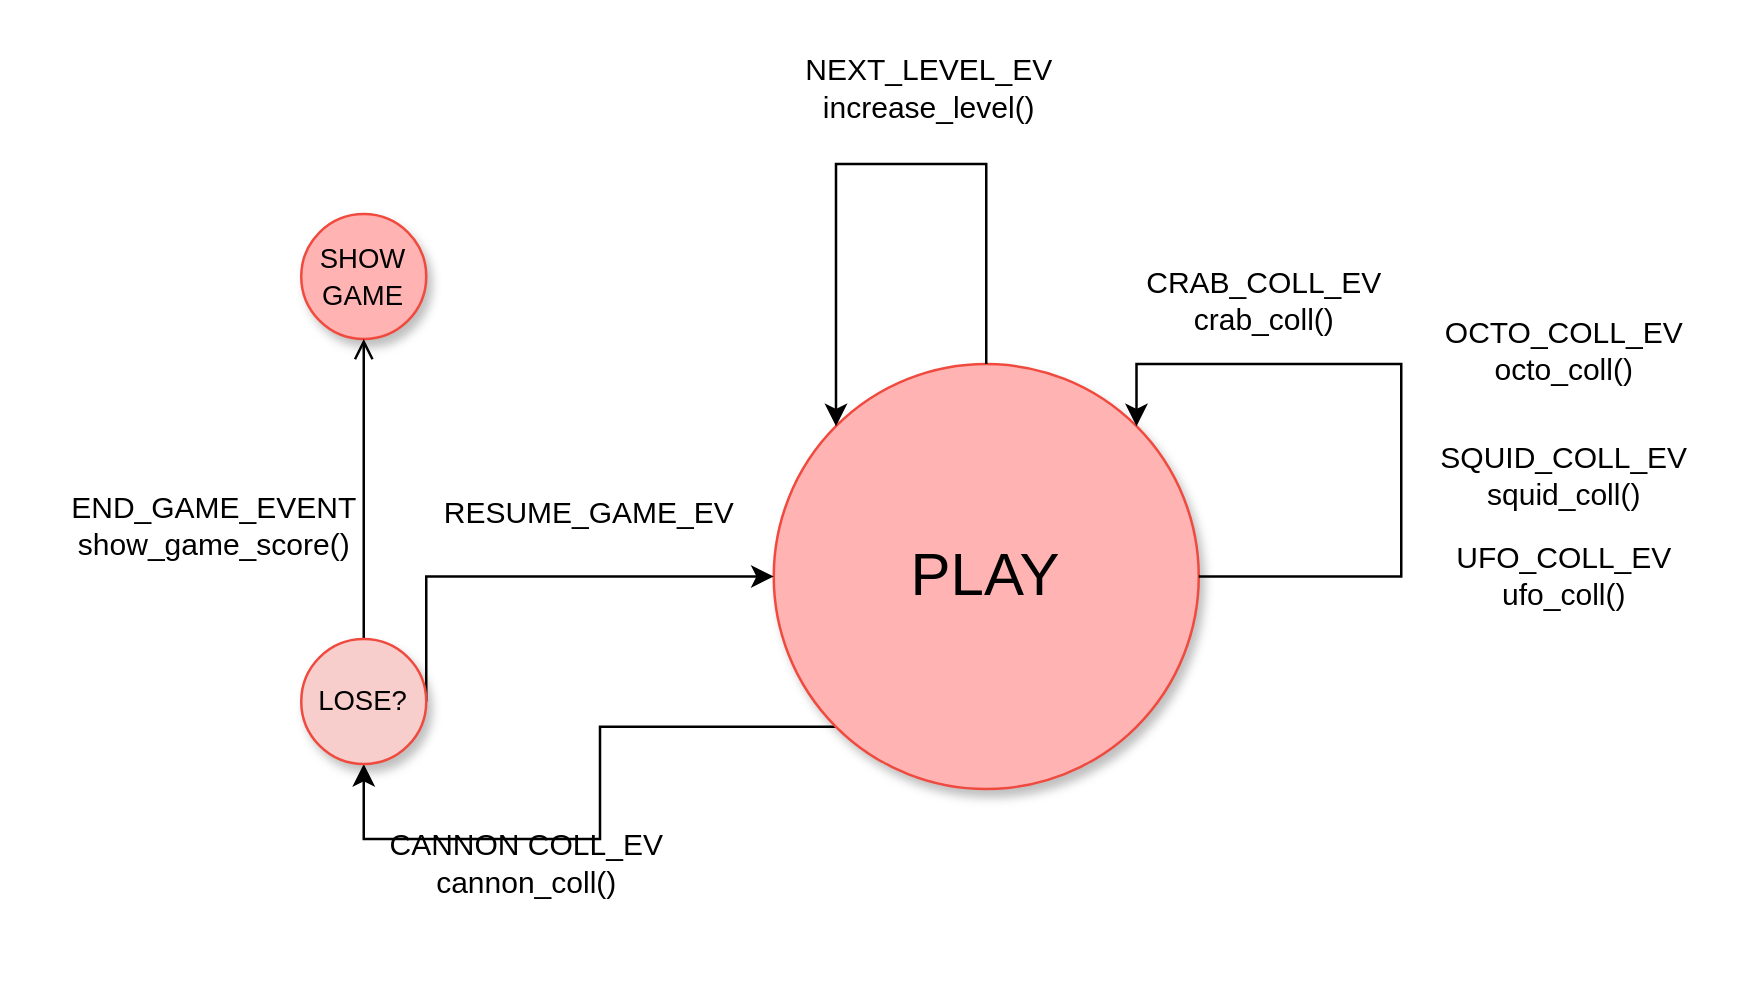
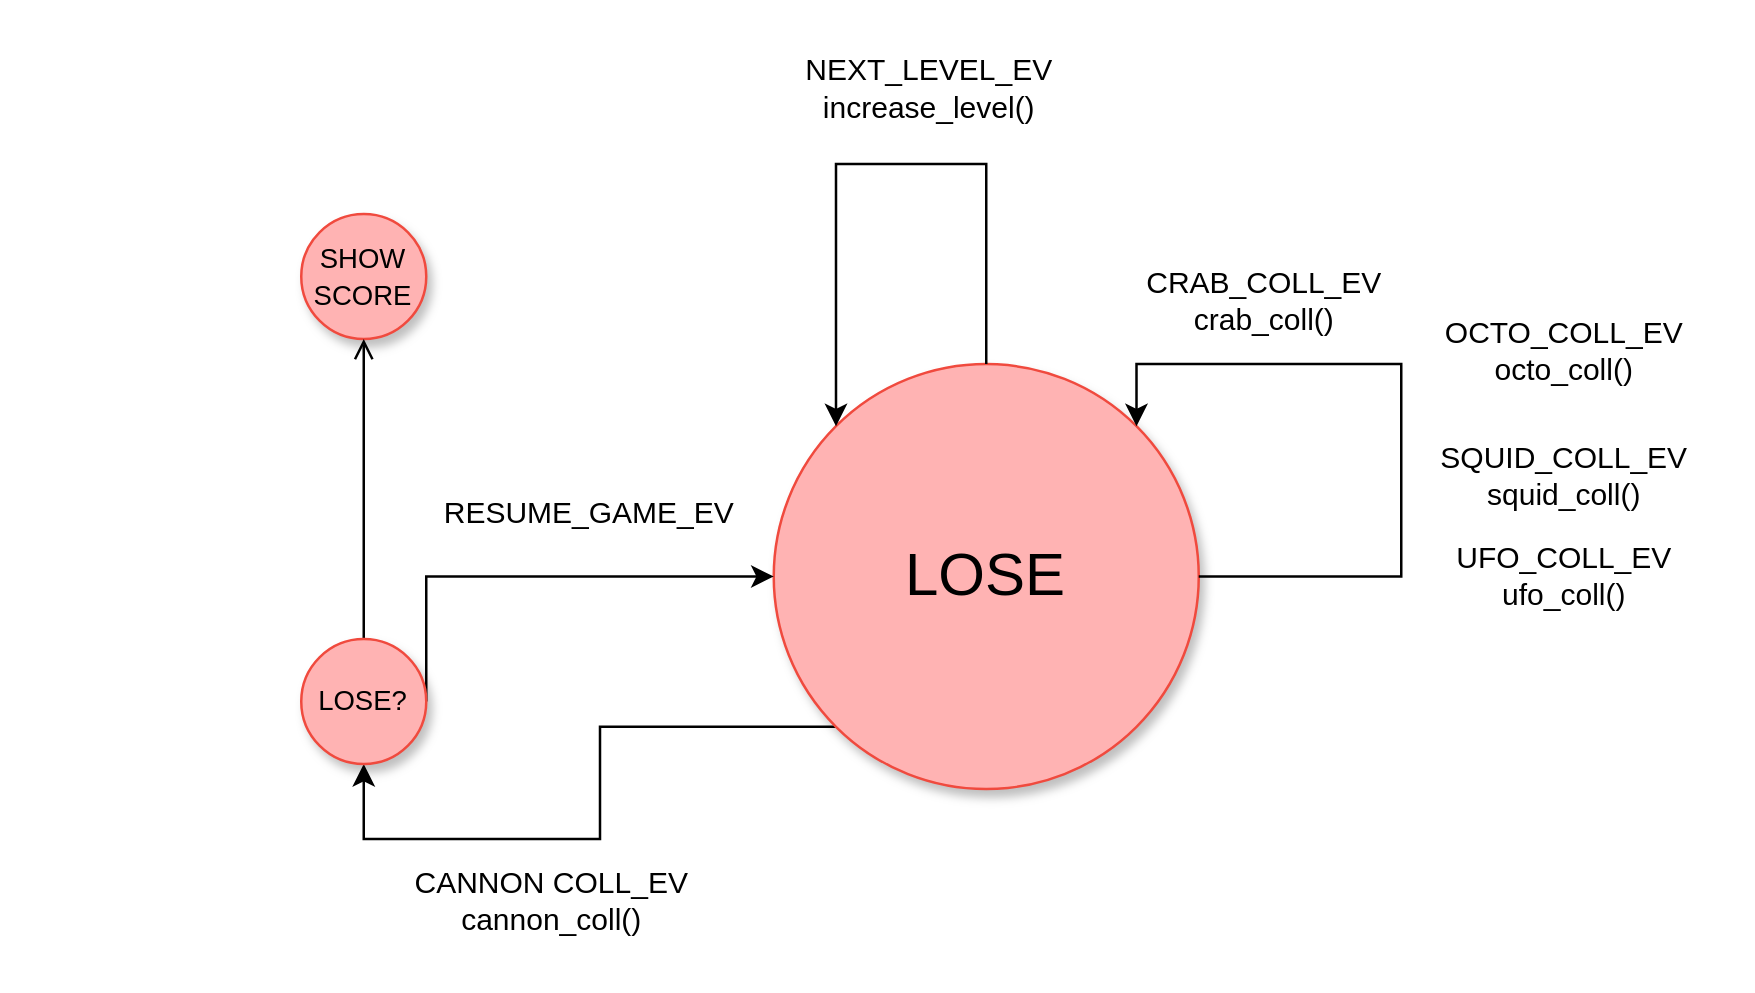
node "SHOW GAME": label "SHOW GAME" -> "SHOW SCORE"
node "END_GAME_EVENT show_game_score()": removed
node "PLAY": label "PLAY" -> "LOSE"
node "LOSE?": fillcolor #f8cecc -> #ffb3b3
node "CANNON COLL_EV cannon_coll()": moved (526, 864) -> (551, 901)
